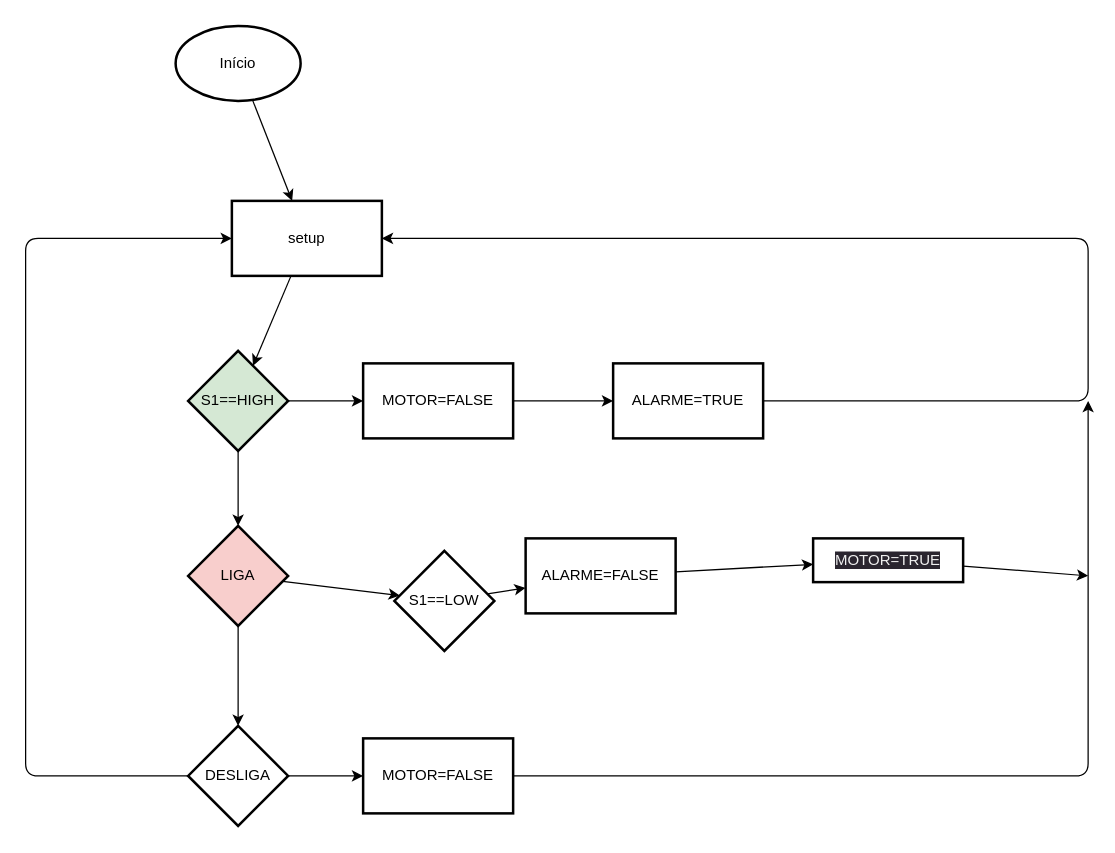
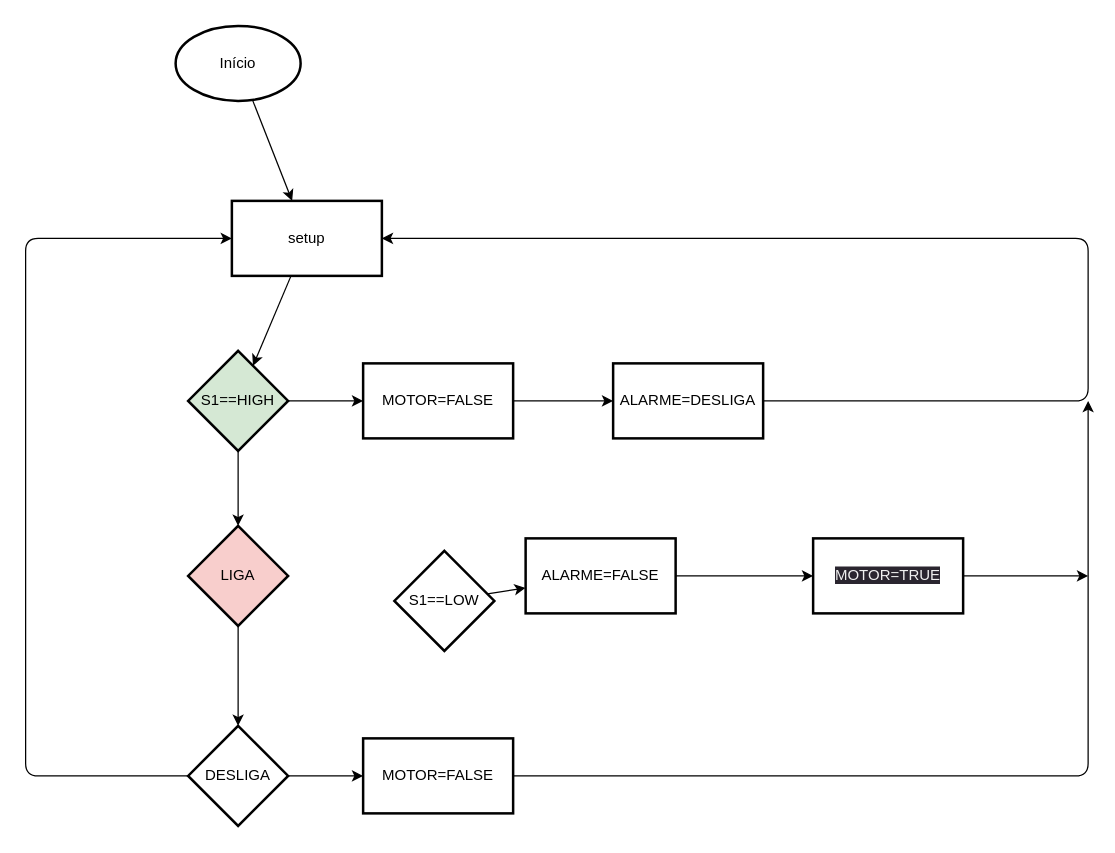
node "ALARME=TRUE": label "ALARME=TRUE" -> "ALARME=DESLIGA"
node "MOTOR=TRUE": size 150x44 -> 150x75
edge "LIGA" -> "S1==LOW": removed
